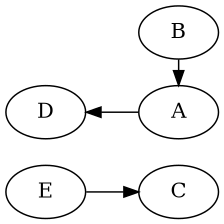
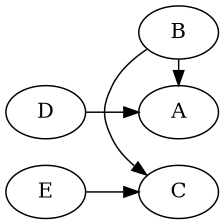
edge "B" -> "C": added
edge "A" -> "D": reversed
